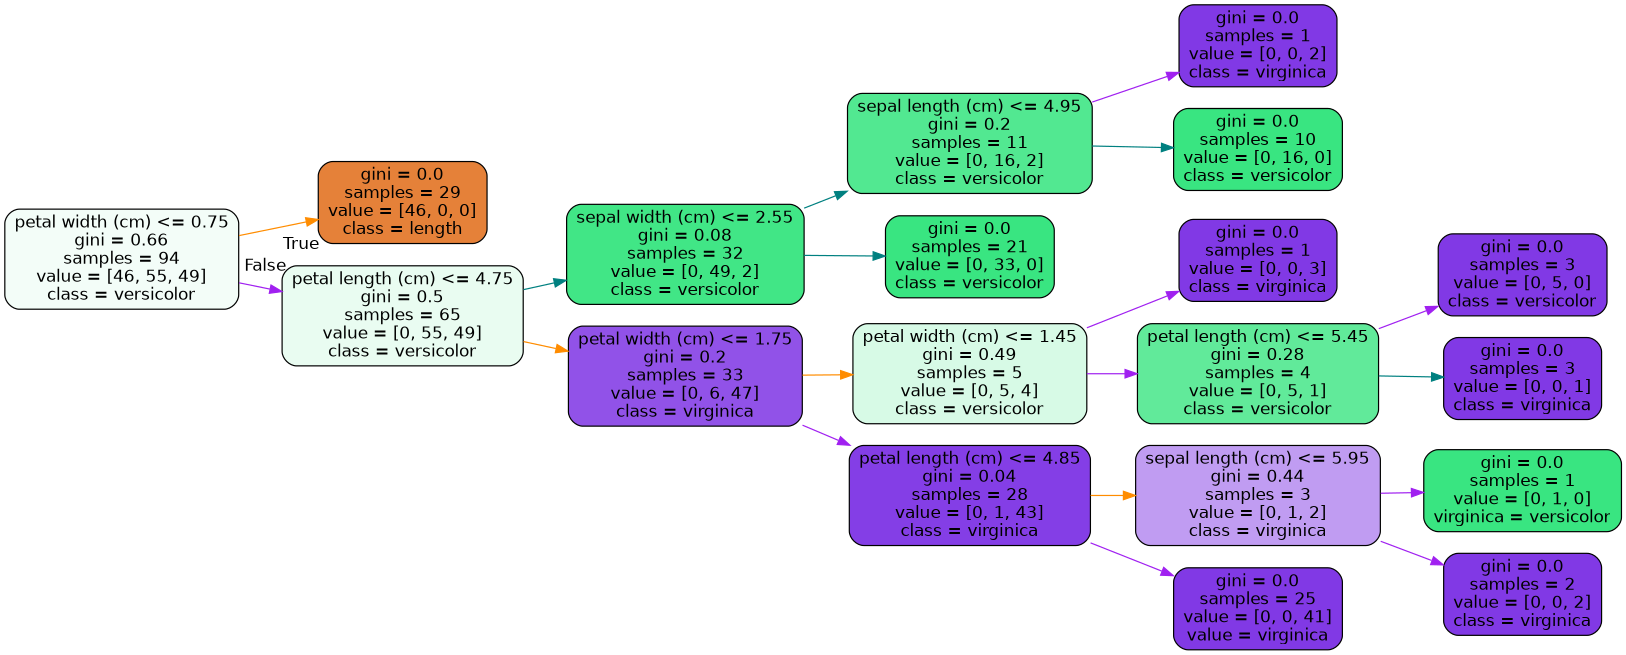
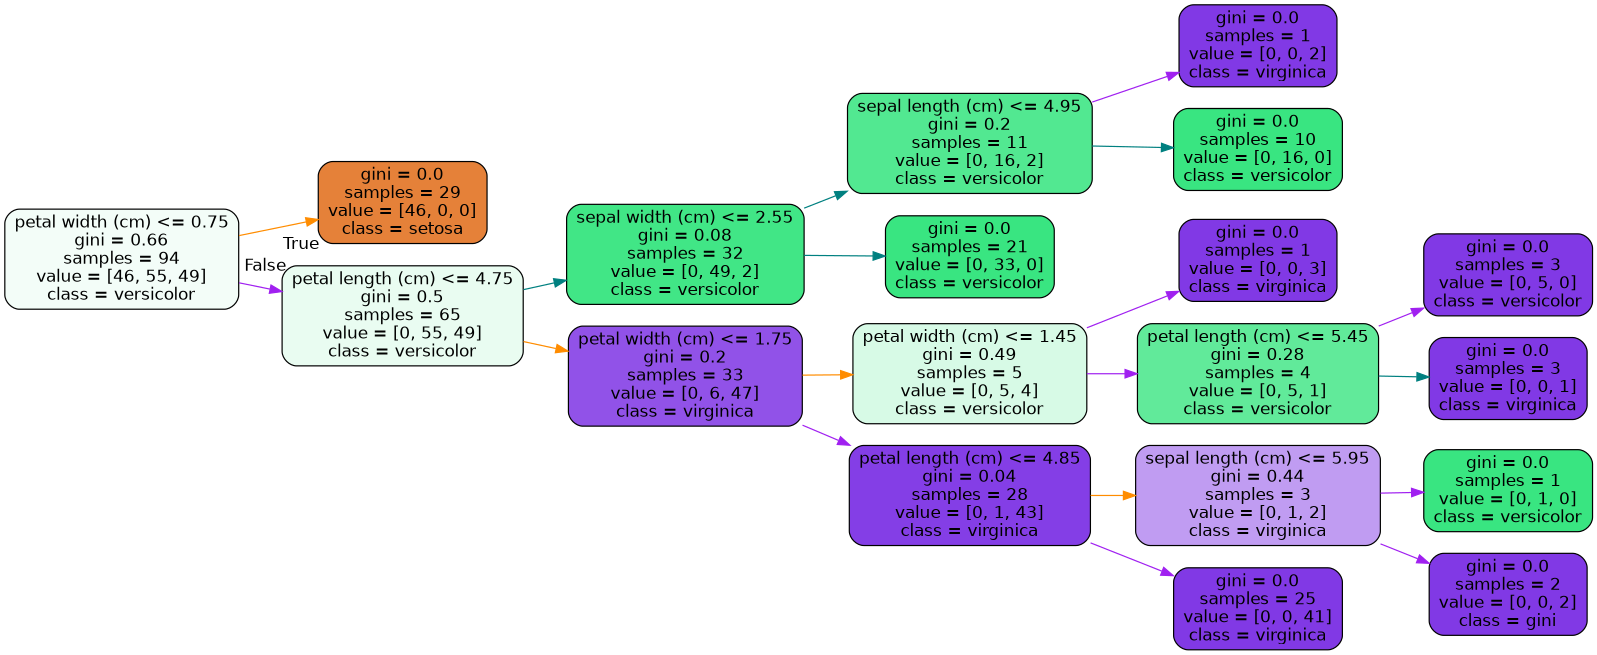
node "gini = 0.0 samples = 29 value = [46, 0, 0] class = length": label "gini = 0.0 samples = 29 value = [46, 0, 0] class = length" -> "gini = 0.0 samples = 29 value = [46, 0, 0] class = setosa"
node "gini = 0.0 samples = 1 value = [0, 1, 0] virginica = versicolor": label "gini = 0.0 samples = 1 value = [0, 1, 0] virginica = versicolor" -> "gini = 0.0 samples = 1 value = [0, 1, 0] class = versicolor"
node "gini = 0.0 samples = 2 value = [0, 0, 2] class = virginica": label "gini = 0.0 samples = 2 value = [0, 0, 2] class = virginica" -> "gini = 0.0 samples = 2 value = [0, 0, 2] class = gini"
node "gini = 0.0 samples = 25 value = [0, 0, 41] value = virginica": label "gini = 0.0 samples = 25 value = [0, 0, 41] value = virginica" -> "gini = 0.0 samples = 25 value = [0, 0, 41] class = virginica"
